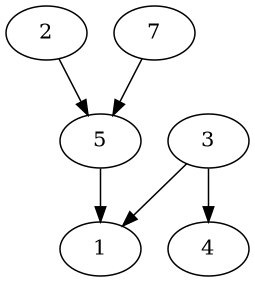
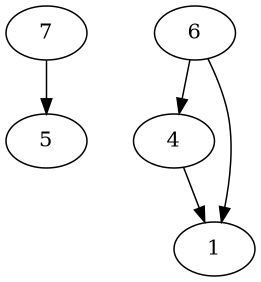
node "2": removed
node "3": label "3" -> "6"
edge "5" -> "1": now "4" -> "1"
